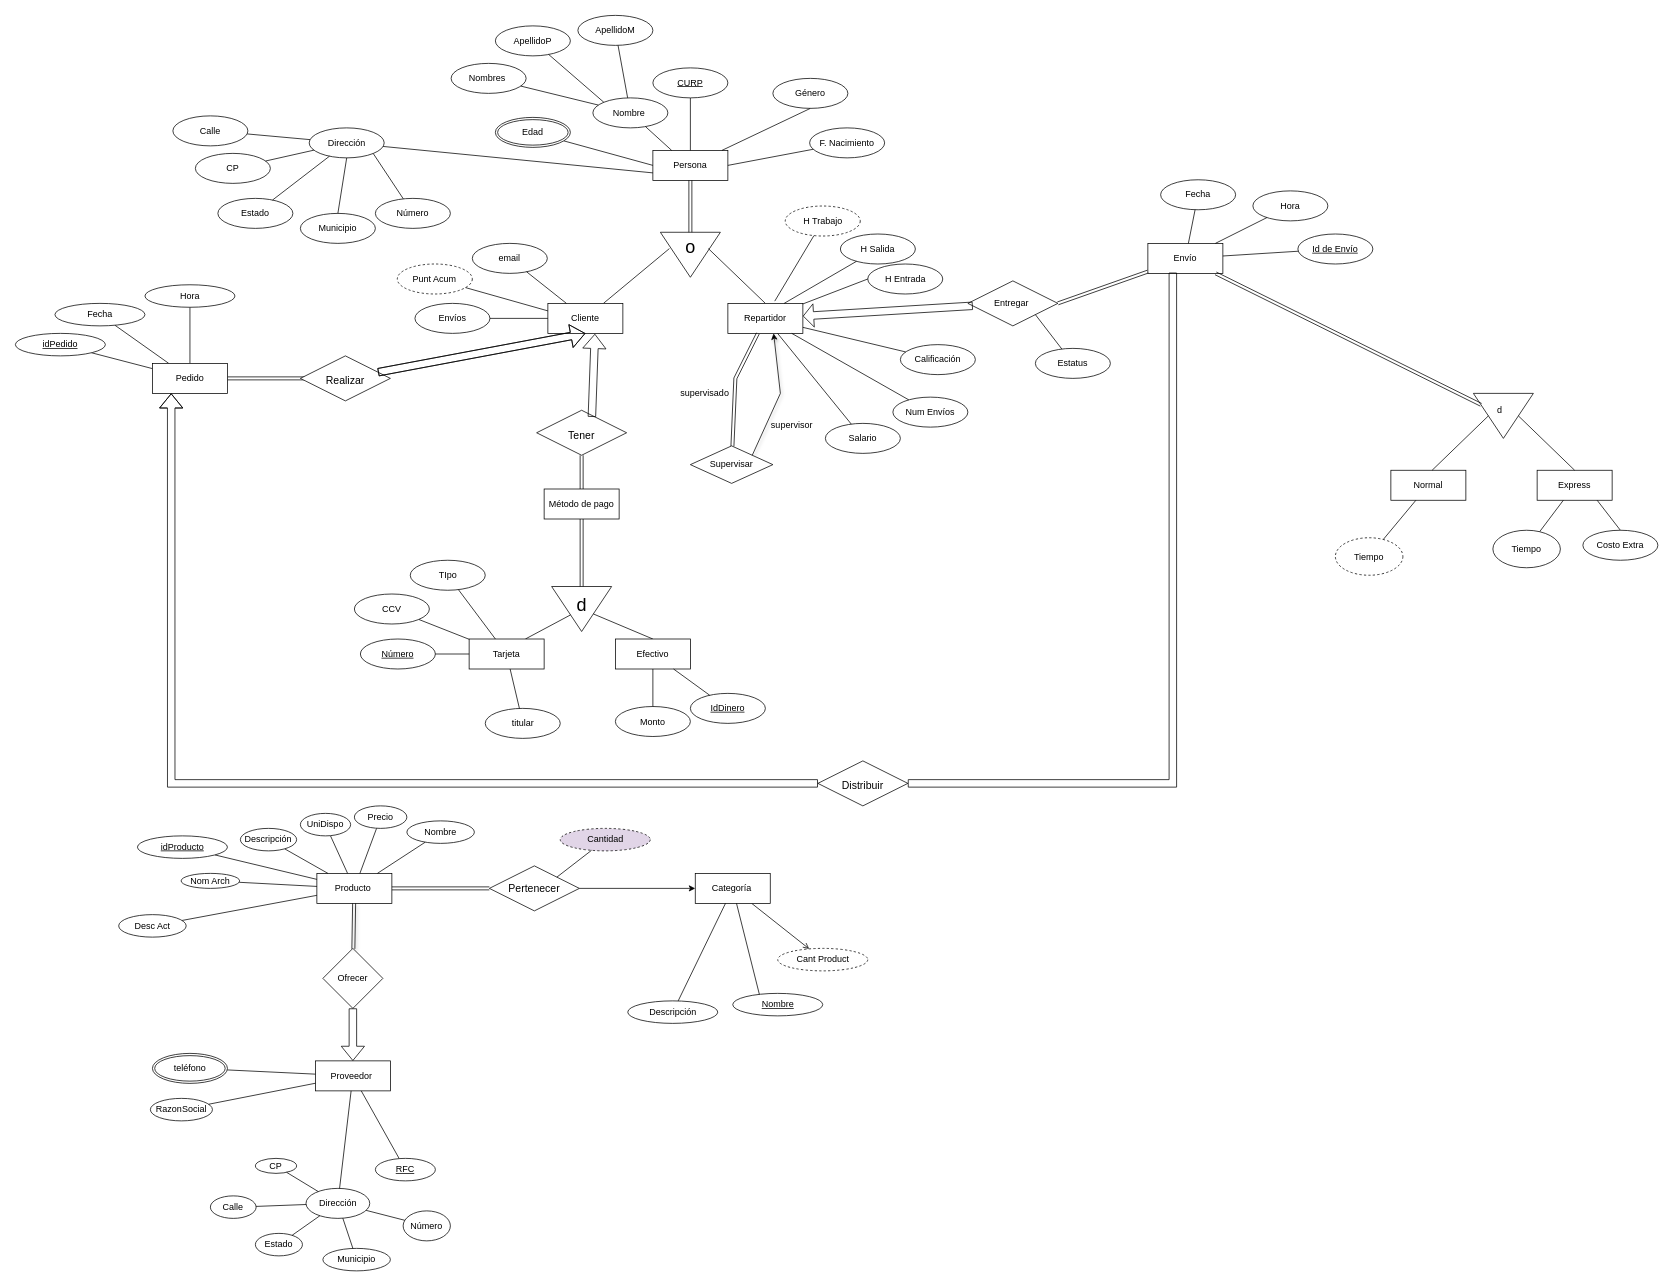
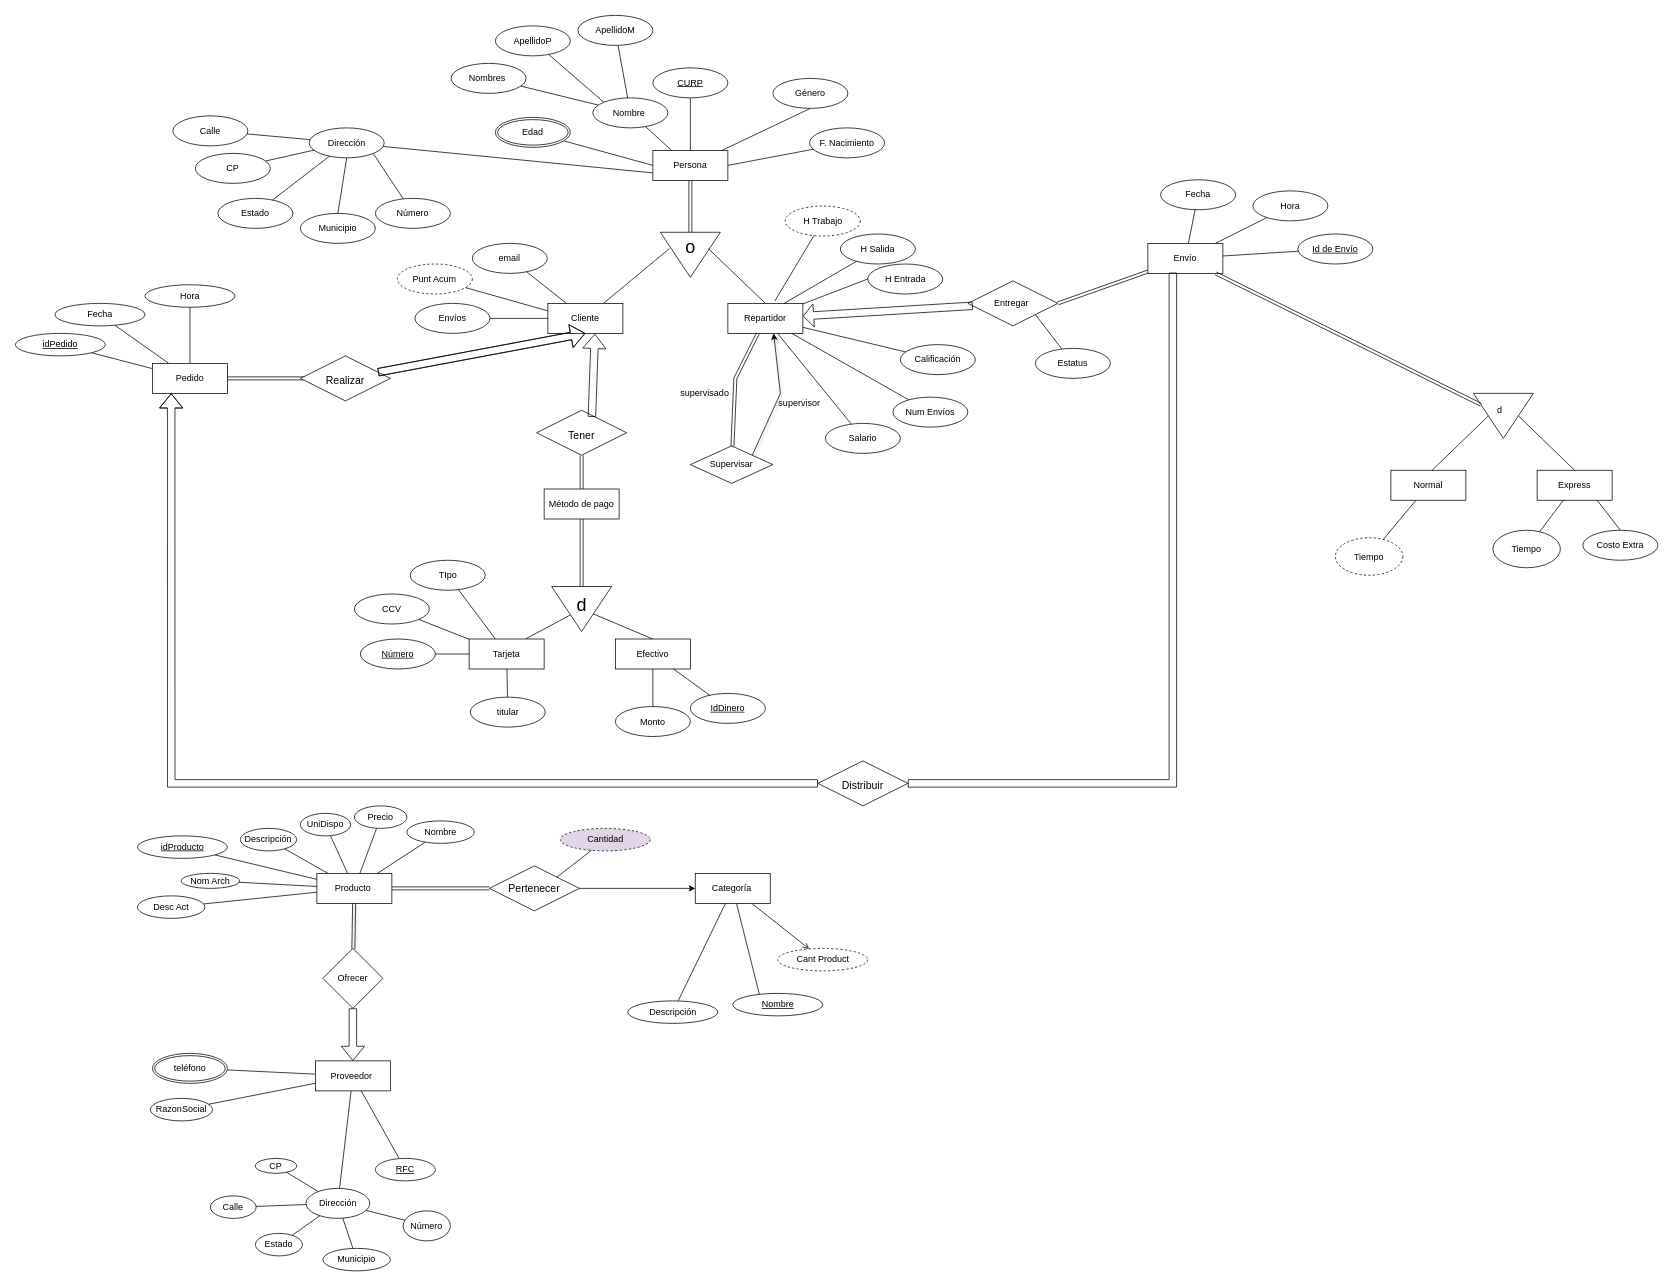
node "supervisor": moved (792, 425) -> (799, 403)
node "titular": moved (523, 723) -> (508, 712)
node "Desc Act": moved (152, 926) -> (171, 907)
